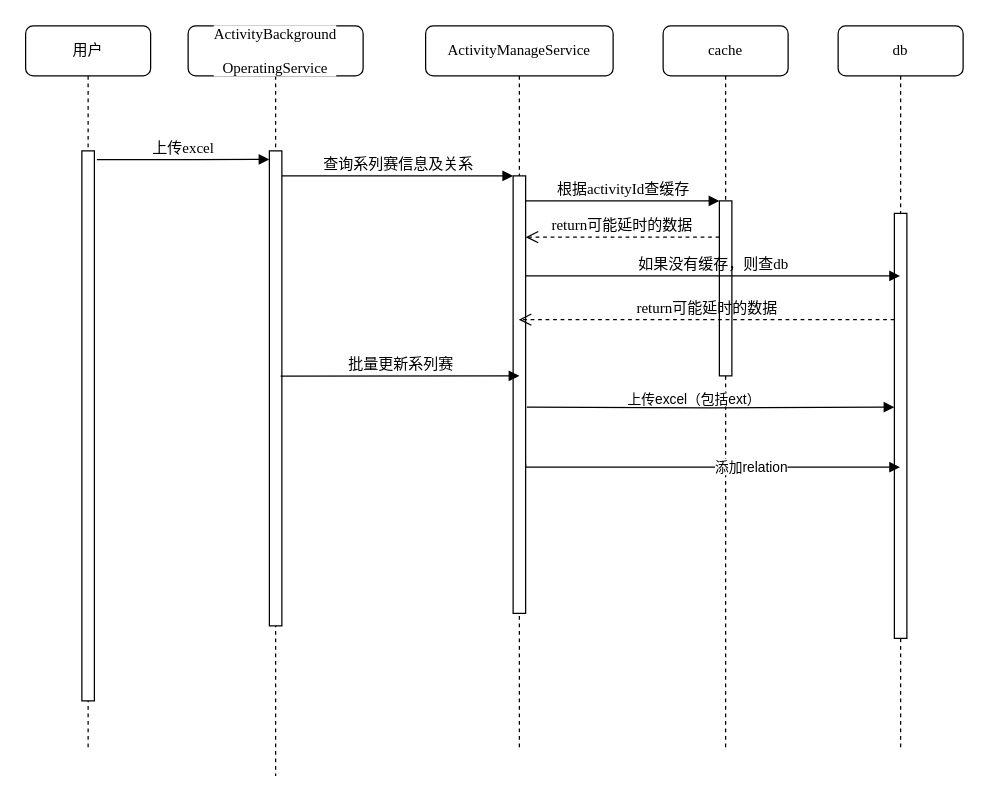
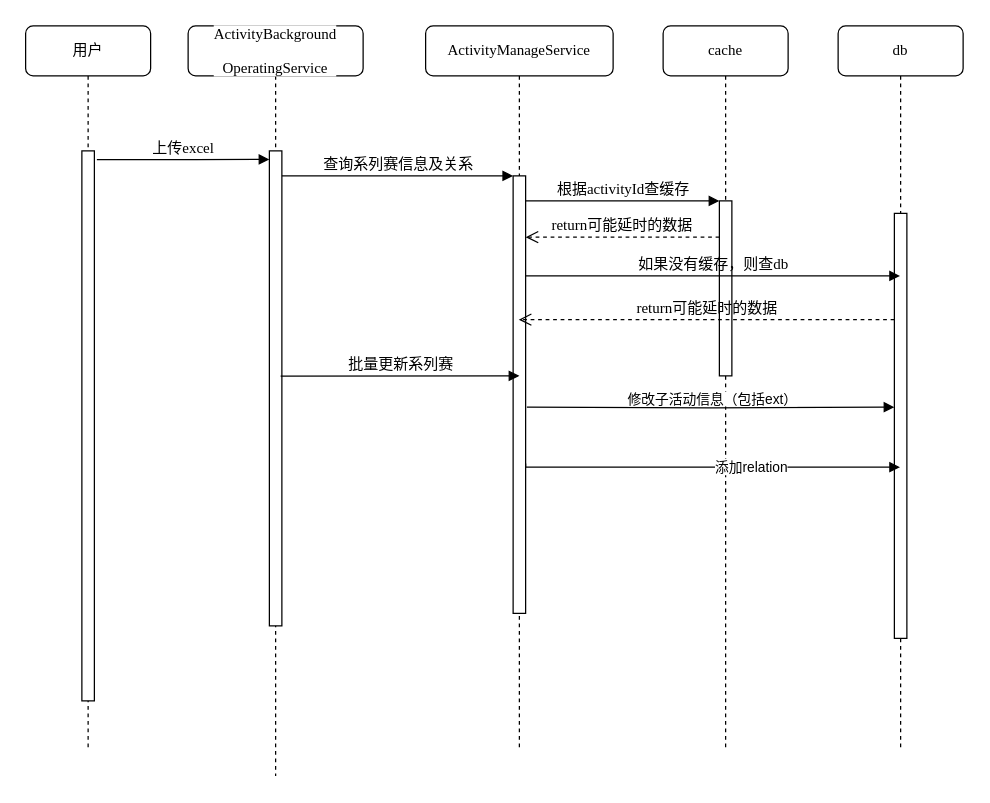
node "上传excel（包括ext）": label "上传excel（包括ext）" -> "修改子活动信息（包括ext）"
